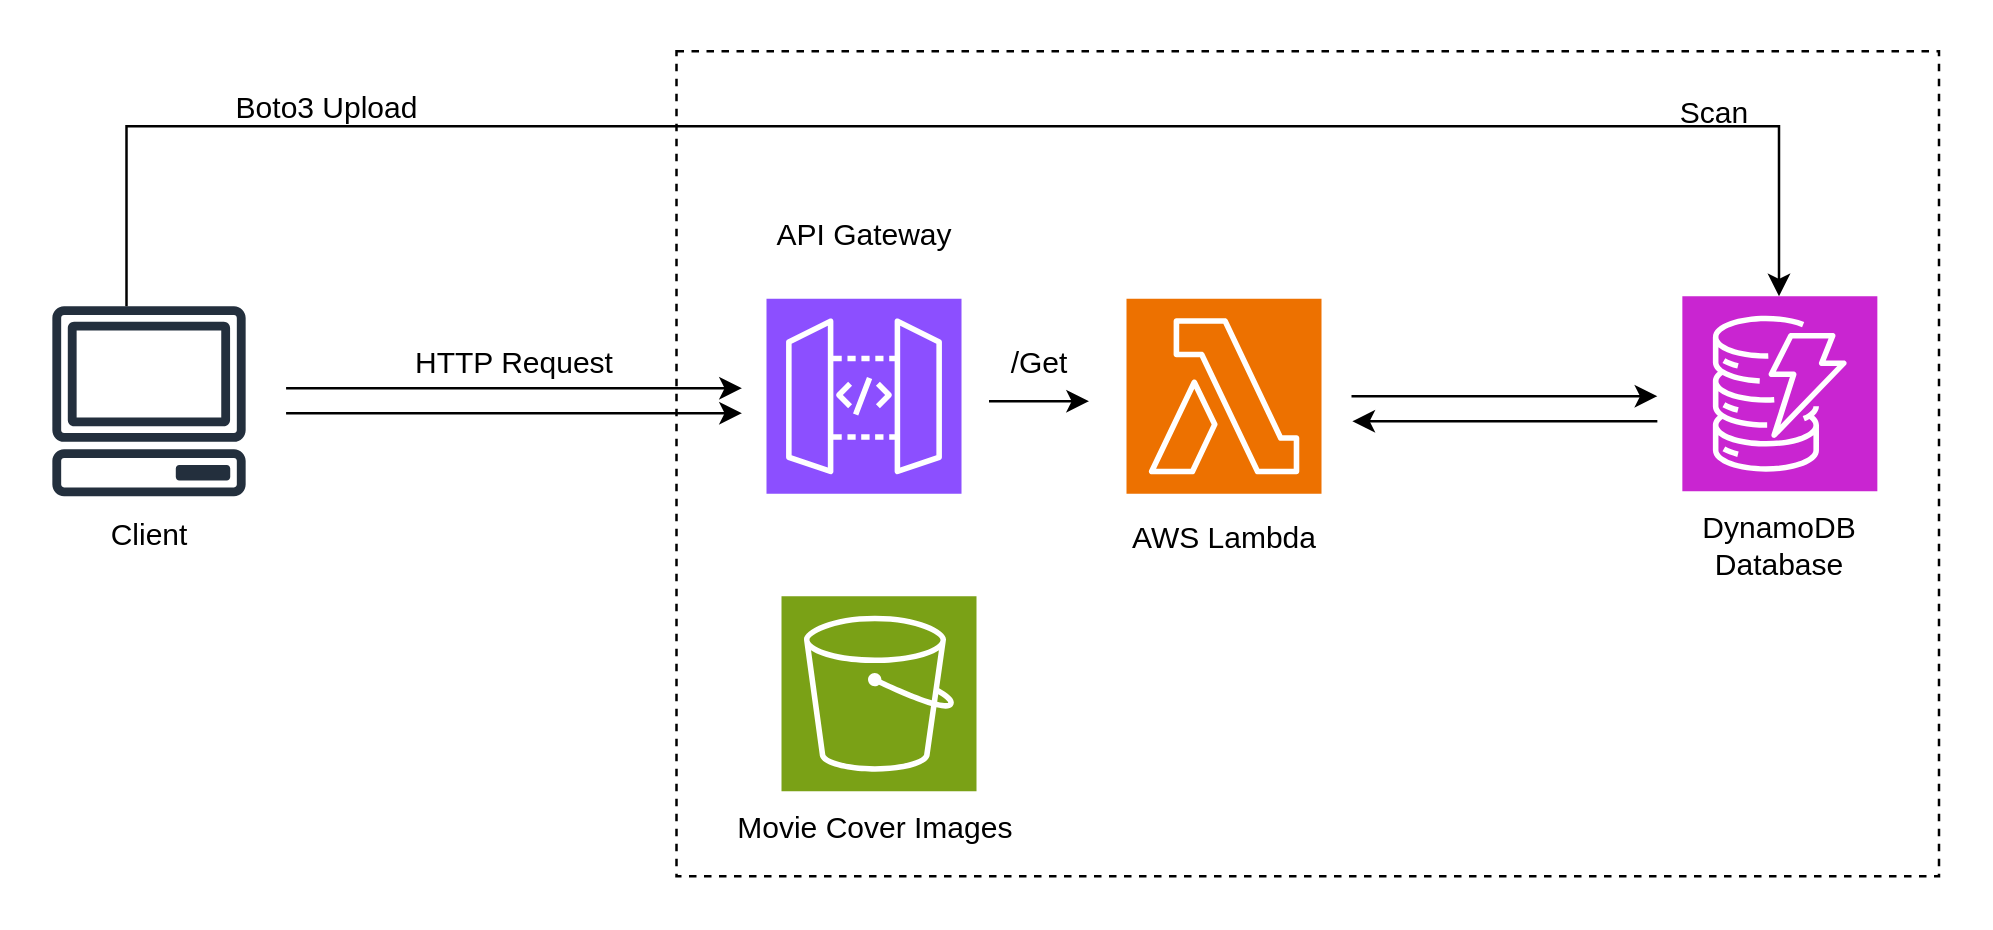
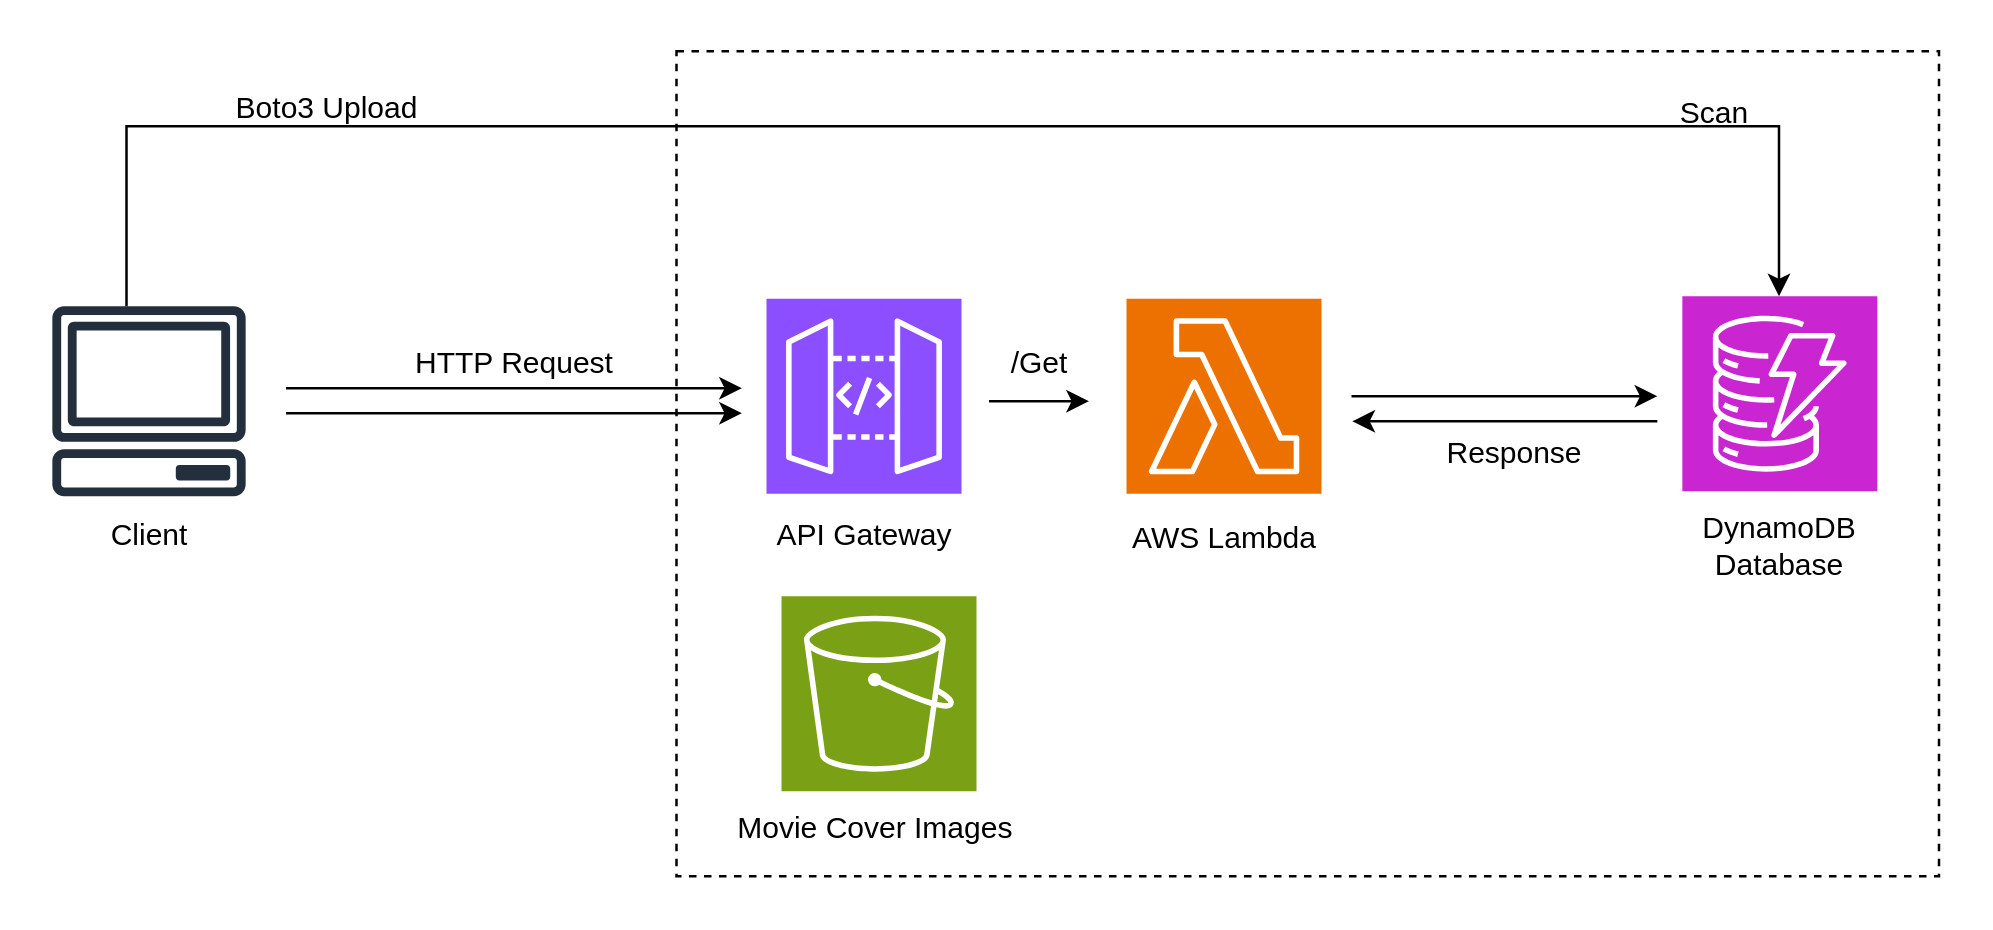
node "API Gateway": moved (864, 236) -> (864, 536)
node "Response": added
